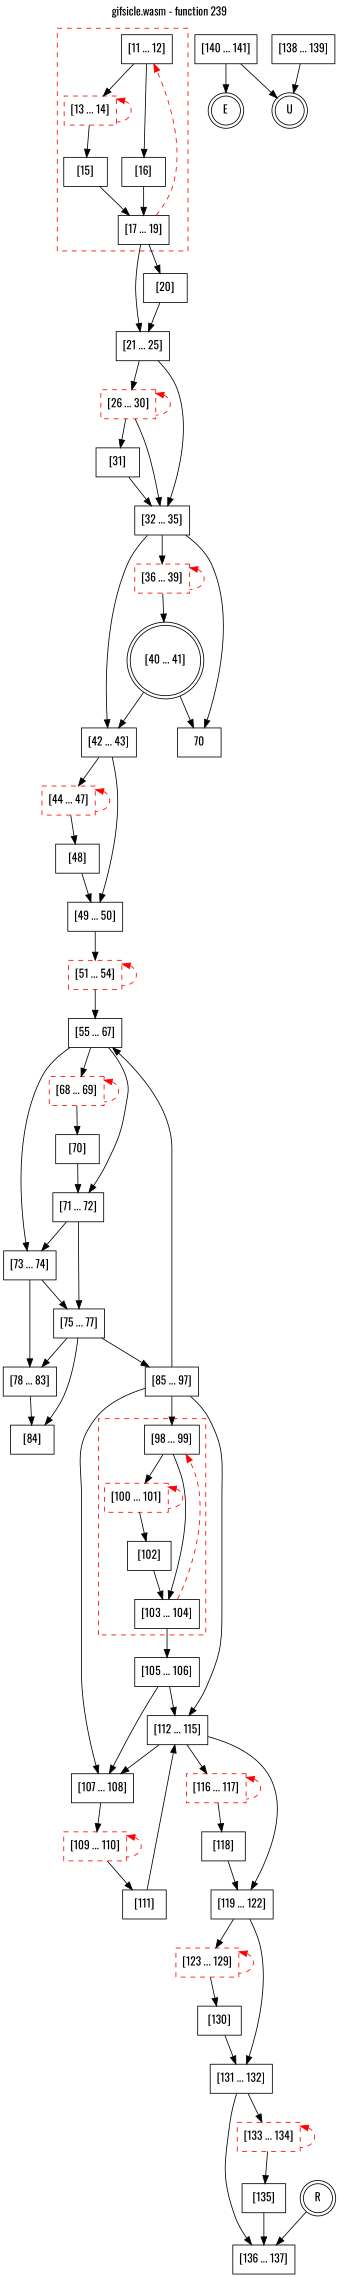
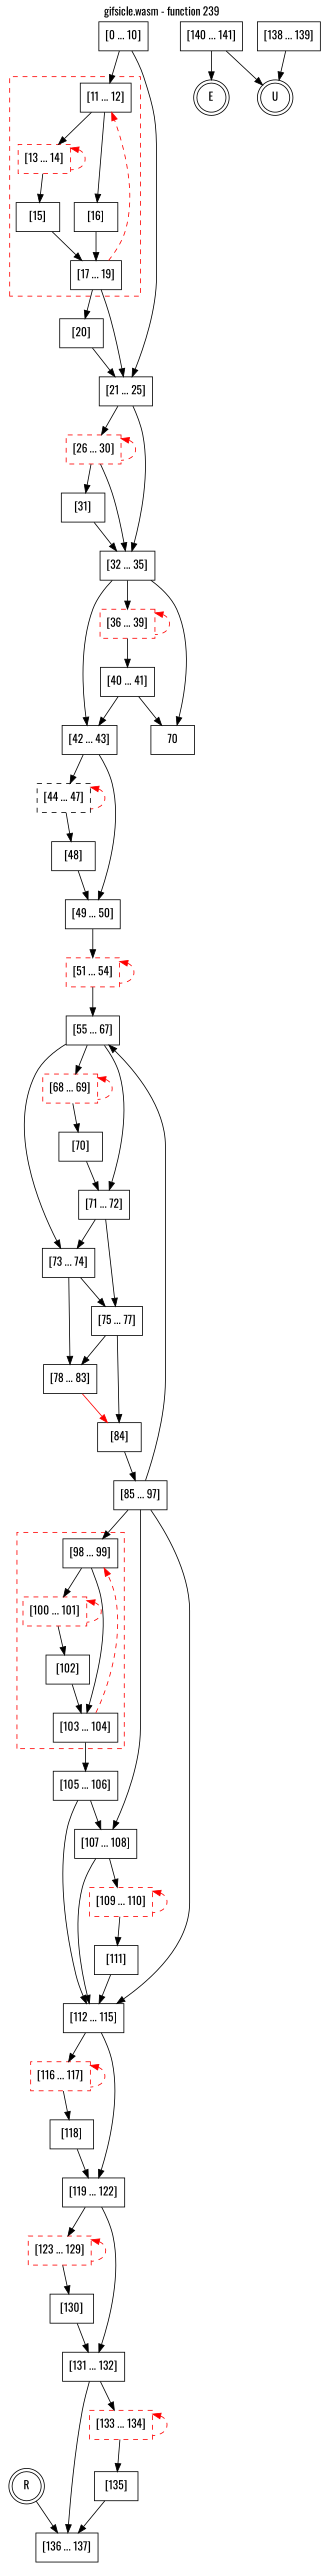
node "[0 ... 10]": added
node "[40 ... 41]": shape doublecircle -> box
node "[44 ... 47]": color red -> black
edge "[75 ... 77]" -> "[85 ... 97]": now "[84]" -> "[85 ... 97]"
edge "[78 ... 83]" -> "[84]": color black -> red
edge "[112 ... 115]" -> "[107 ... 108]": reversed
